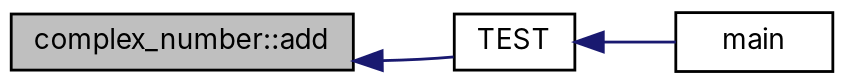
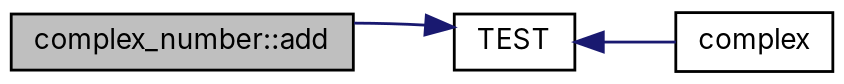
node "main": label "main" -> "complex"
edge "TEST" -> "complex_number::add": reversed
